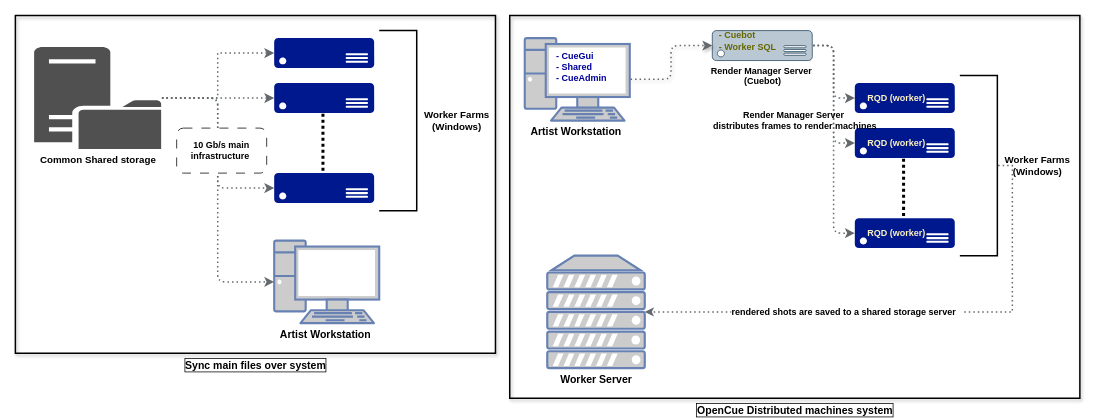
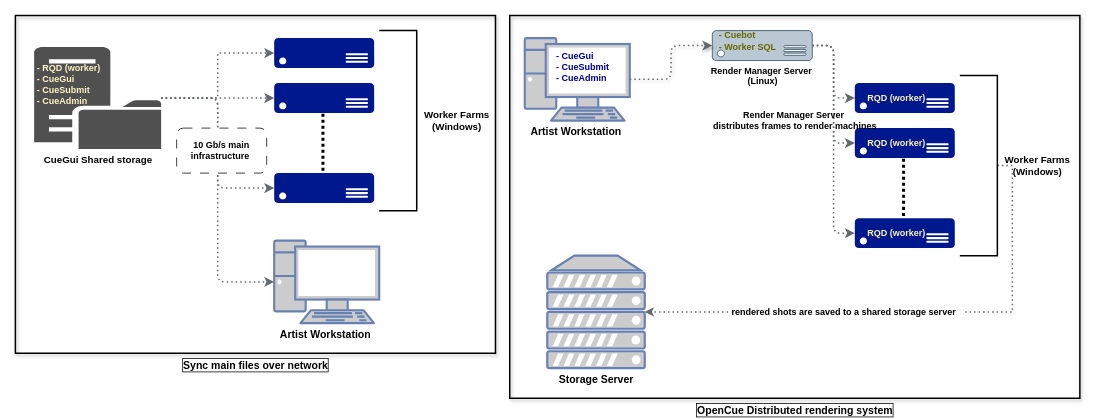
node "- CueGui - Shared - CueAdmin": label "- CueGui - Shared - CueAdmin" -> "- CueGui - CueSubmit - CueAdmin"
node "Render Manager Server (Cuebot)": label "Render Manager Server (Cuebot)" -> "Render Manager Server (Linux)"
node "- RQD (worker) - CueGui - CueSubmit - CueAdmin": added
node "Common Shared storage": label "Common Shared storage" -> "CueGui Shared storage"
node "Sync main files over system": label "Sync main files over system" -> "Sync main files over network"
node "Worker Server": label "Worker Server" -> "Storage Server"
node "OpenCue Distributed machines system": label "OpenCue Distributed machines system" -> "OpenCue Distributed rendering system"
